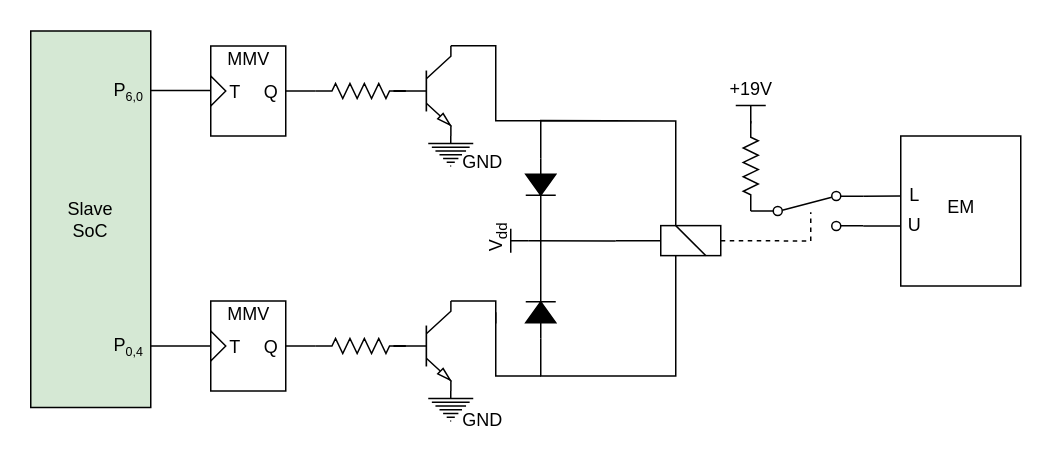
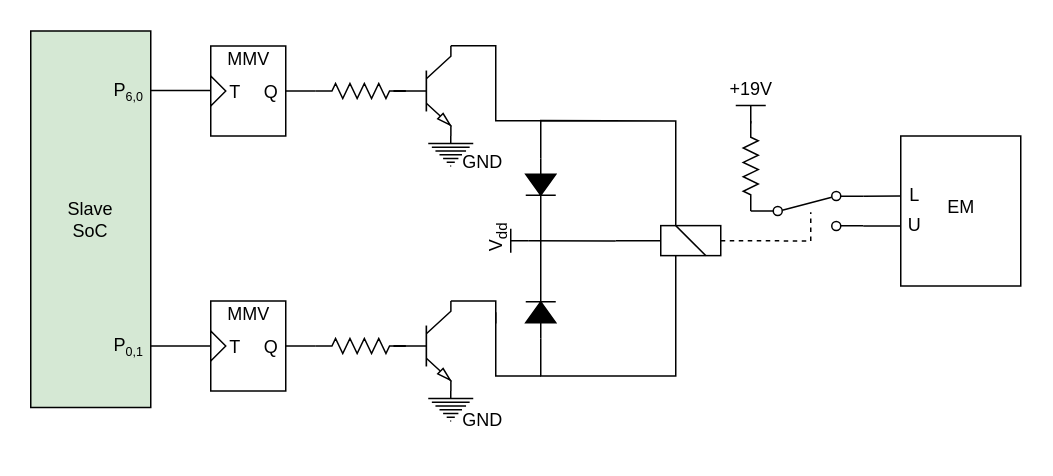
node "P0,4": label "P0,4" -> "P0,1"
